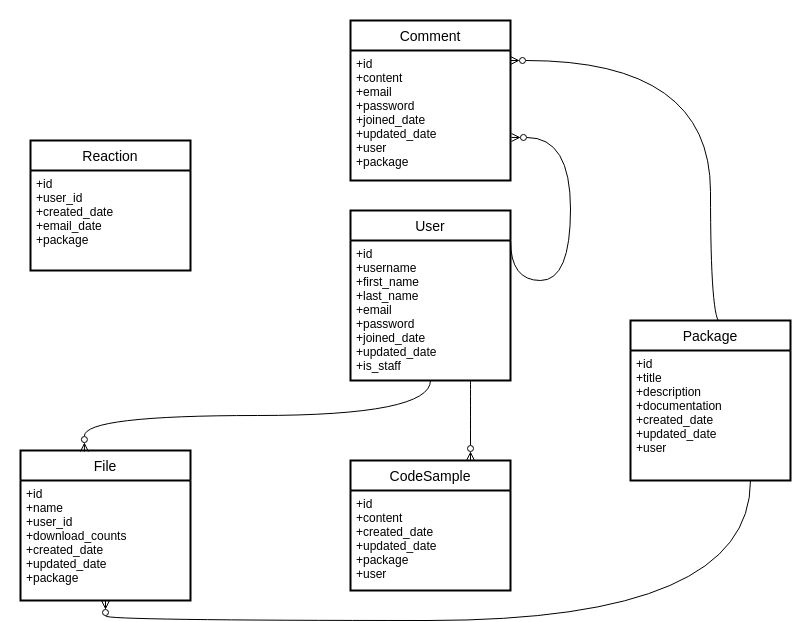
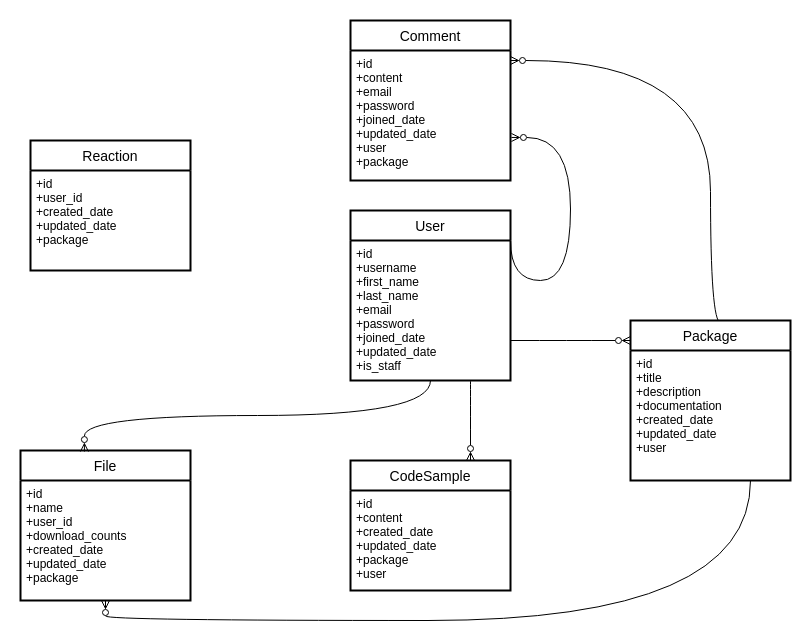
node "+id +user_id +created_date +email_date +package": label "+id +user_id +created_date +email_date +package" -> "+id +user_id +created_date +updated_date +package"
edge "User" -> "Package": added
